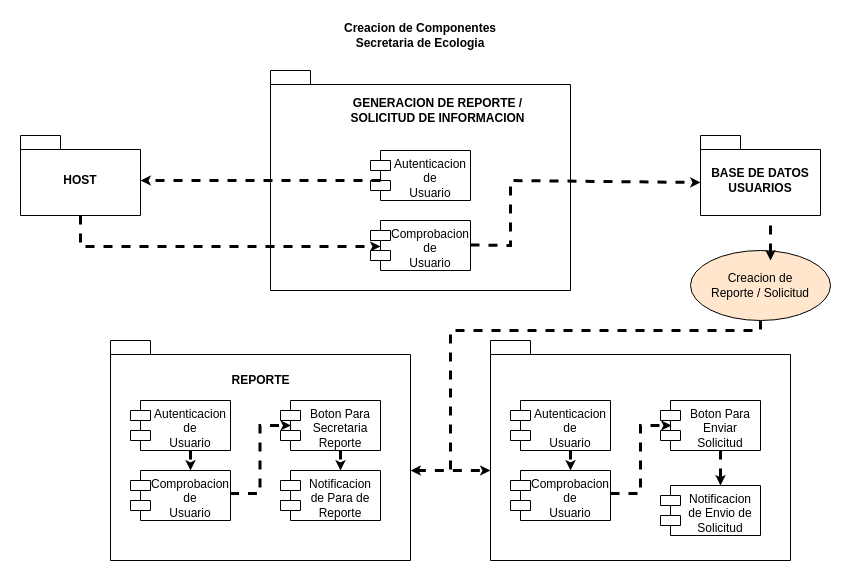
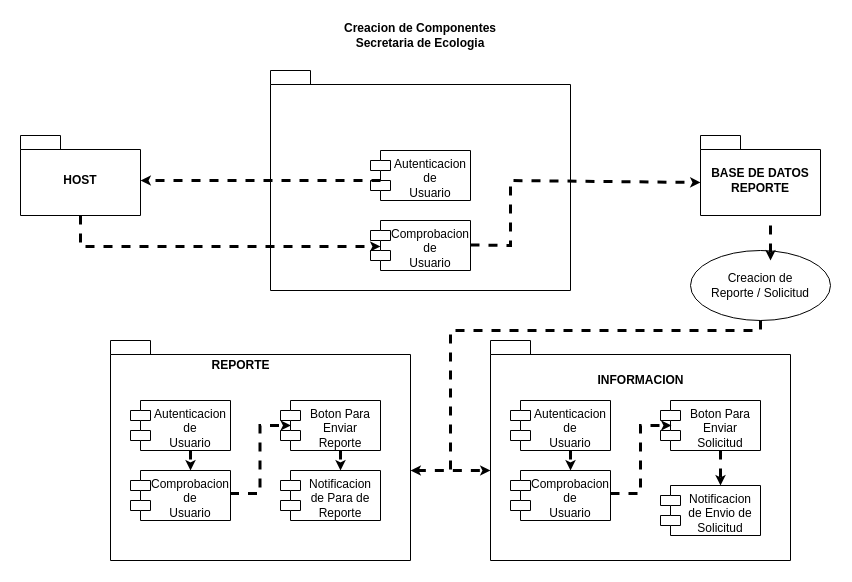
node "GENERACION DE REPORTE /SOLICITUD DE INFORMACION": removed
node "BASE DE DATOS USUARIOS": label "BASE DE DATOS USUARIOS" -> "BASE DE DATOS REPORTE"
node "Creacion de Reporte / Solicitud": fillcolor #ffe6cc -> #ffffff
node "REPORTE": moved (261, 381) -> (241, 366)
node "INFORMACION": added
node "Boton Para Secretaria Reporte": label "Boton Para Secretaria Reporte" -> "Boton Para Enviar Reporte"
